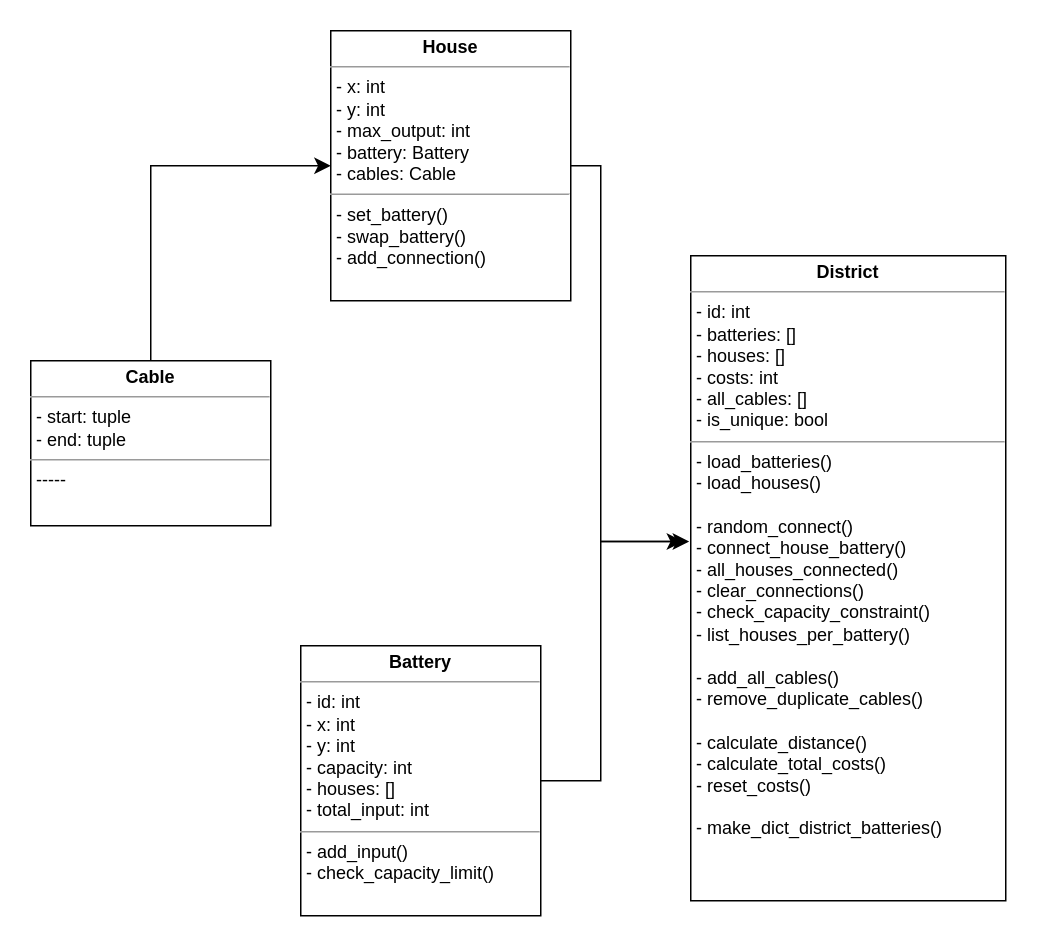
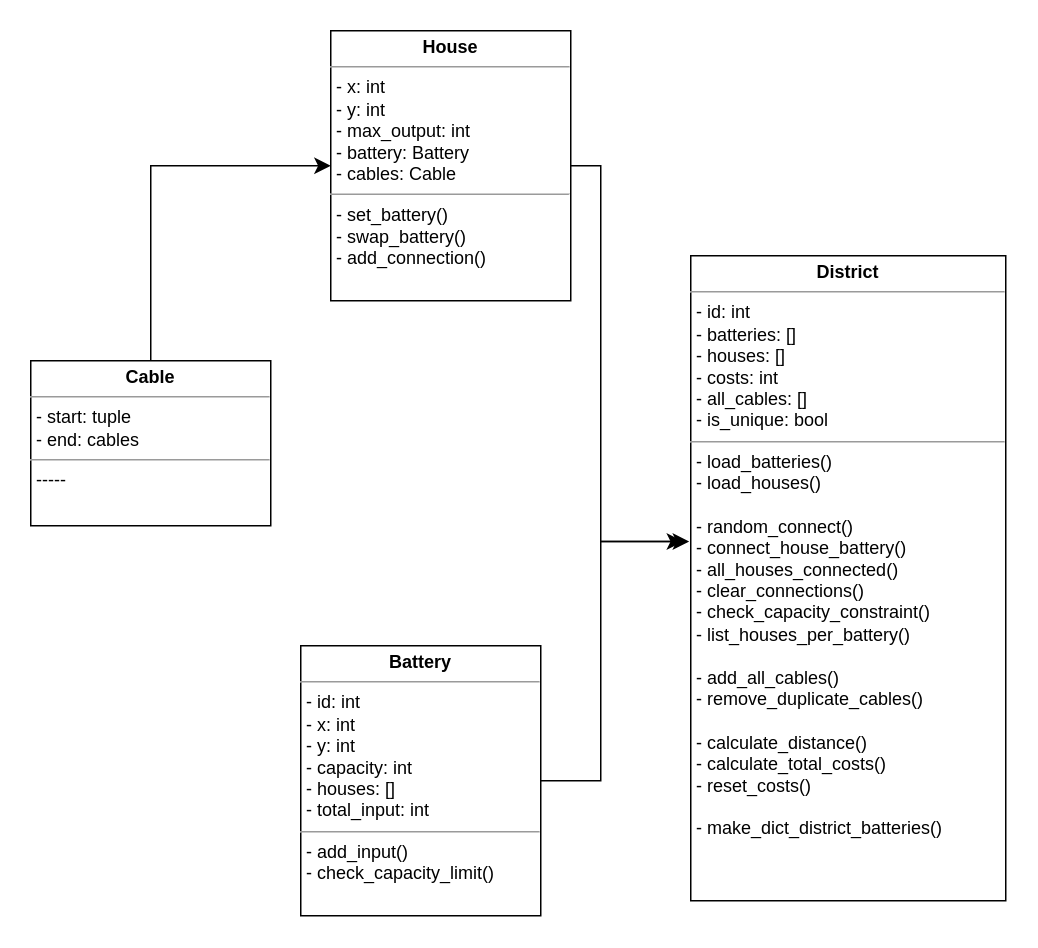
node "Cable - start: tuple - end: tuple -----": label "Cable - start: tuple - end: tuple -----" -> "Cable - start: tuple - end: cables -----"
